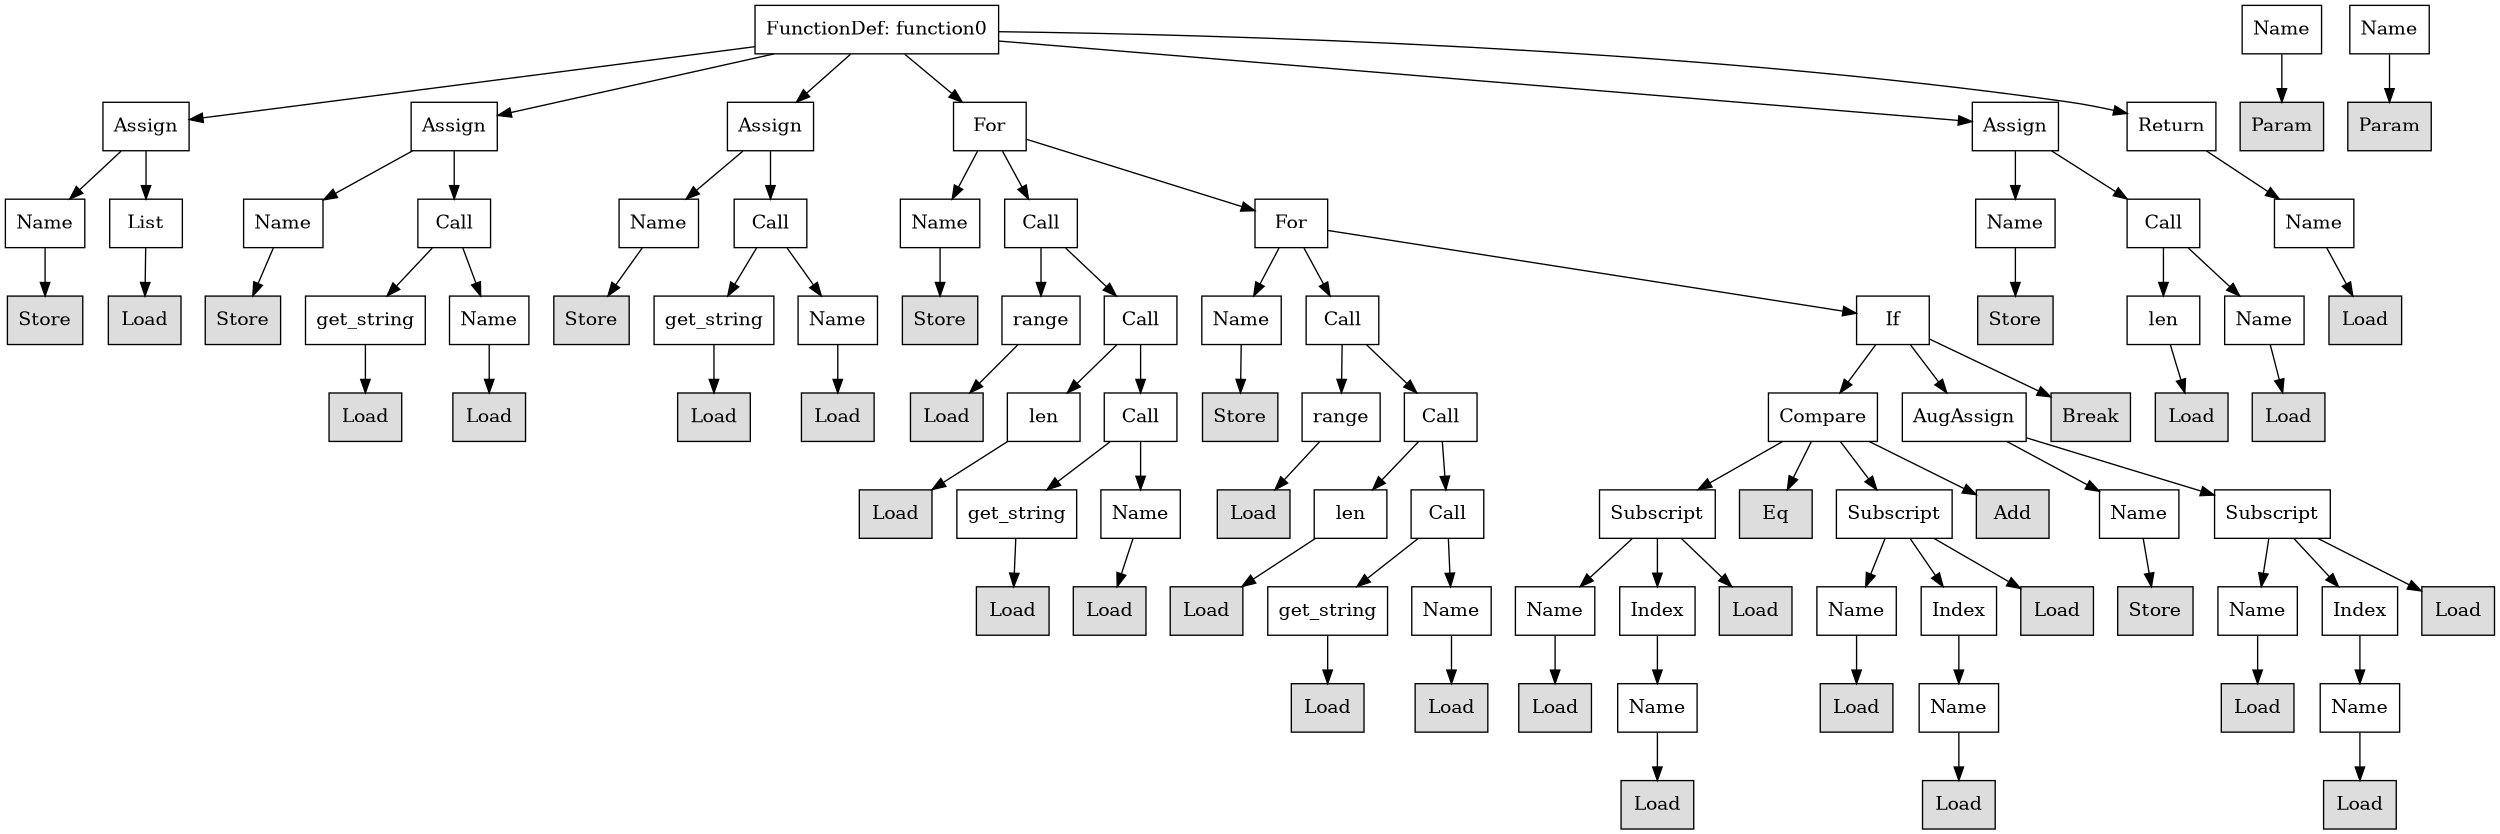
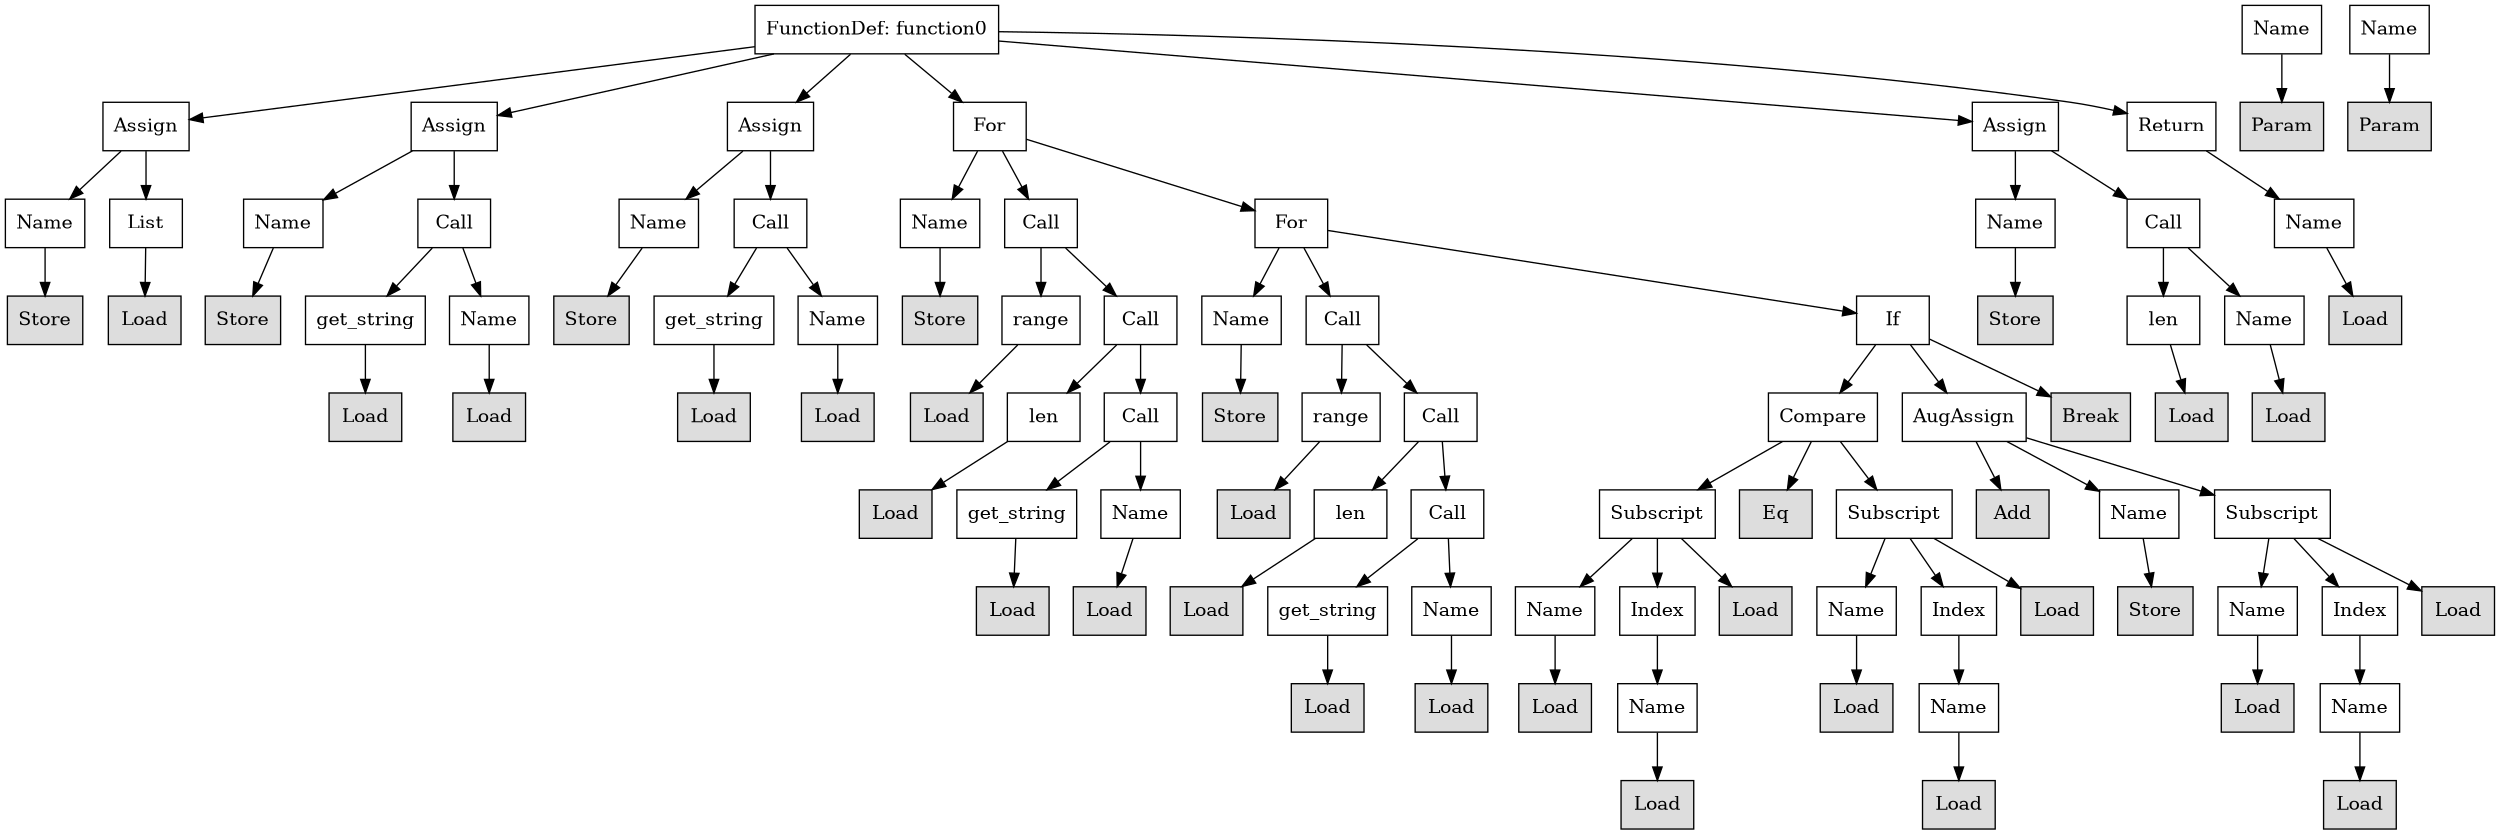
edge "Compare" -> "Add": now "AugAssign" -> "Add"
